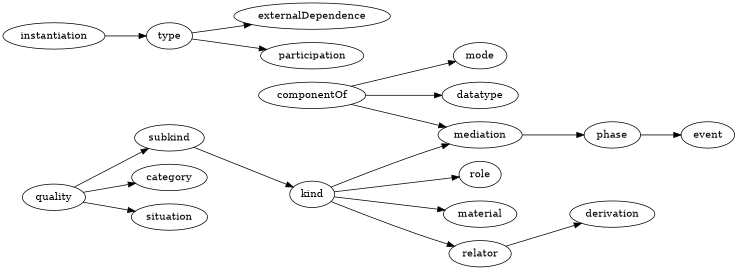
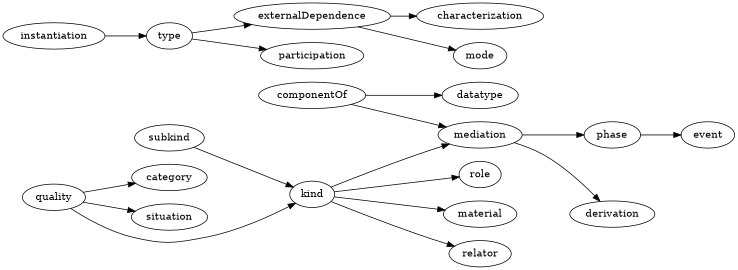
node "characterization": added
edge "componentOf" -> "mode": now "externalDependence" -> "mode"
edge "quality" -> "subkind": now "quality" -> "kind"
edge "relator" -> "derivation": now "mediation" -> "derivation"
